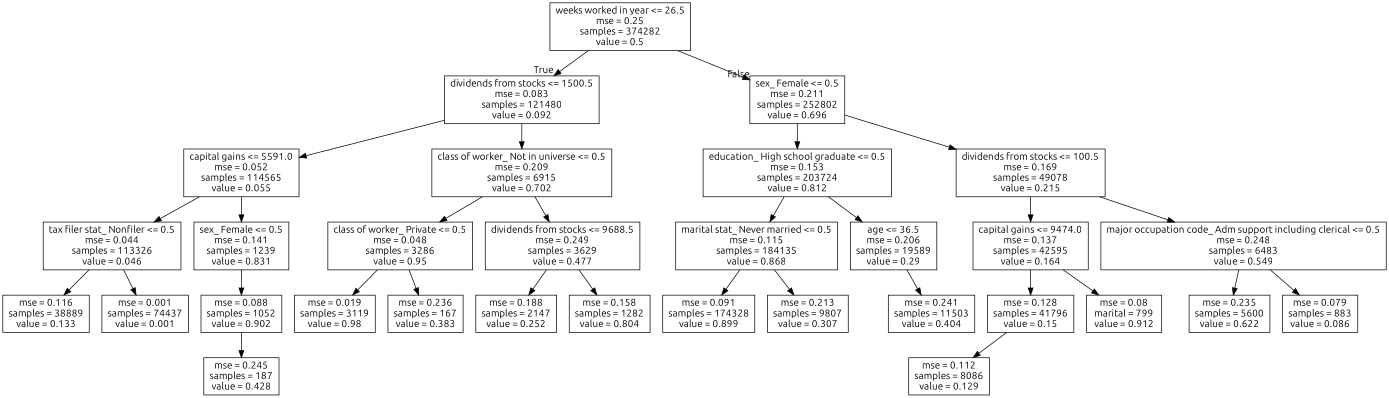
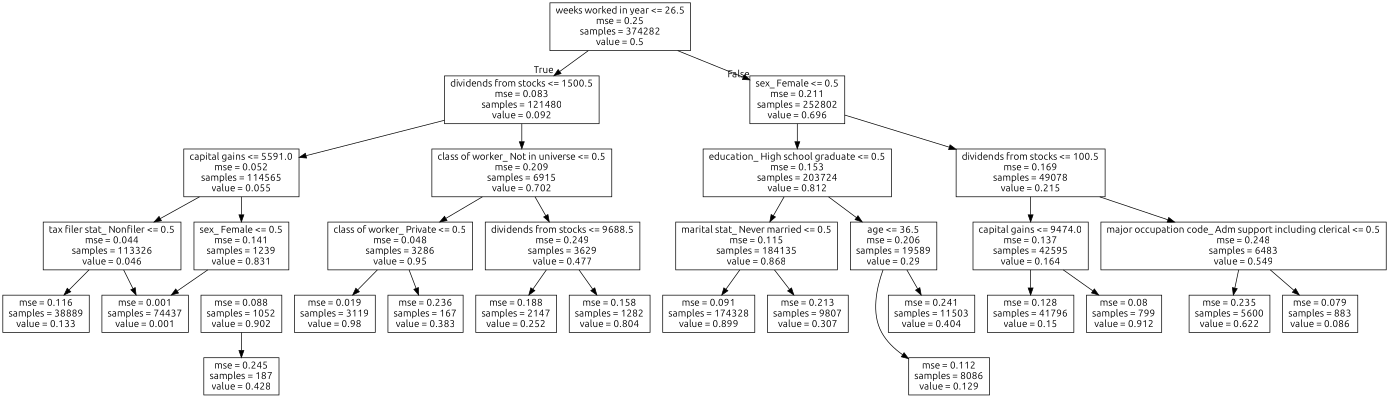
edge "sex_ Female <= 0.5 mse = 0.141 samples = 1239 value = 0.831" -> "mse = 0.088 samples = 1052 value = 0.902": now "sex_ Female <= 0.5 mse = 0.141 samples = 1239 value = 0.831" -> "mse = 0.001 samples = 74437 value = 0.001"
node "mse = 0.08 marital = 799 value = 0.912": label "mse = 0.08 marital = 799 value = 0.912" -> "mse = 0.08 samples = 799 value = 0.912"
edge "mse = 0.128 samples = 41796 value = 0.15" -> "mse = 0.112 samples = 8086 value = 0.129": now "age <= 36.5 mse = 0.206 samples = 19589 value = 0.29" -> "mse = 0.112 samples = 8086 value = 0.129"
